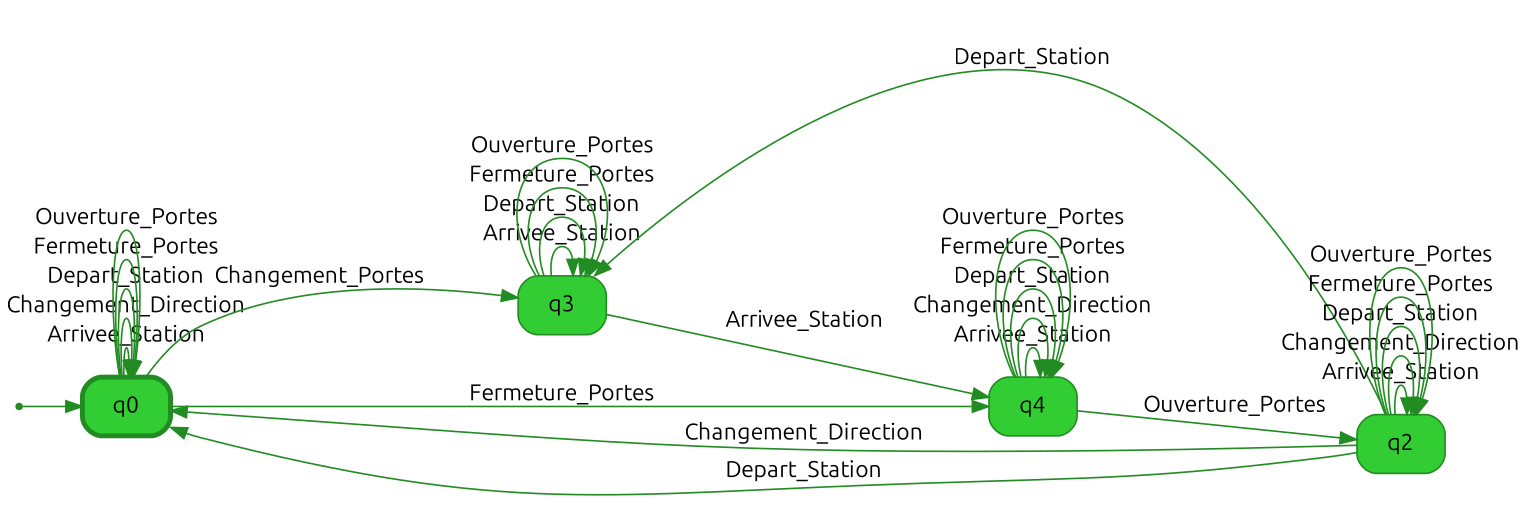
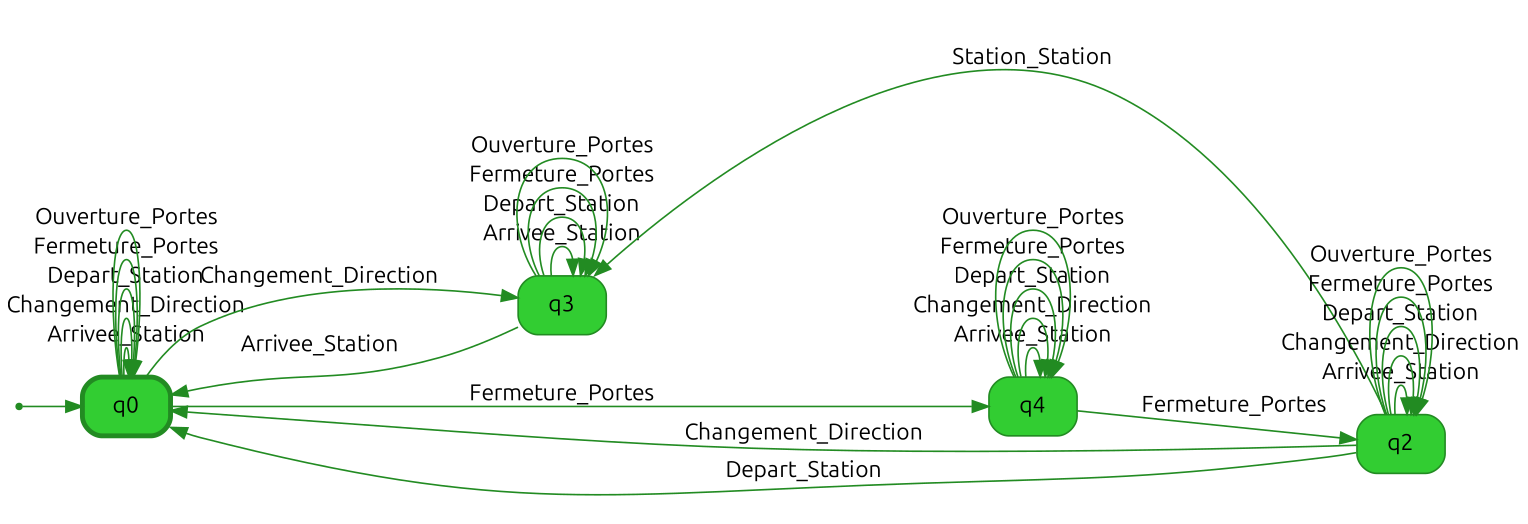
edge "q2" -> "q3": label "Depart_Station" -> "Station_Station"
edge "q0" -> "q3": label "Changement_Portes" -> "Changement_Direction"
edge "q3" -> "q4": now "q3" -> "q0"
edge "q4" -> "q2": label "Ouverture_Portes" -> "Fermeture_Portes"
